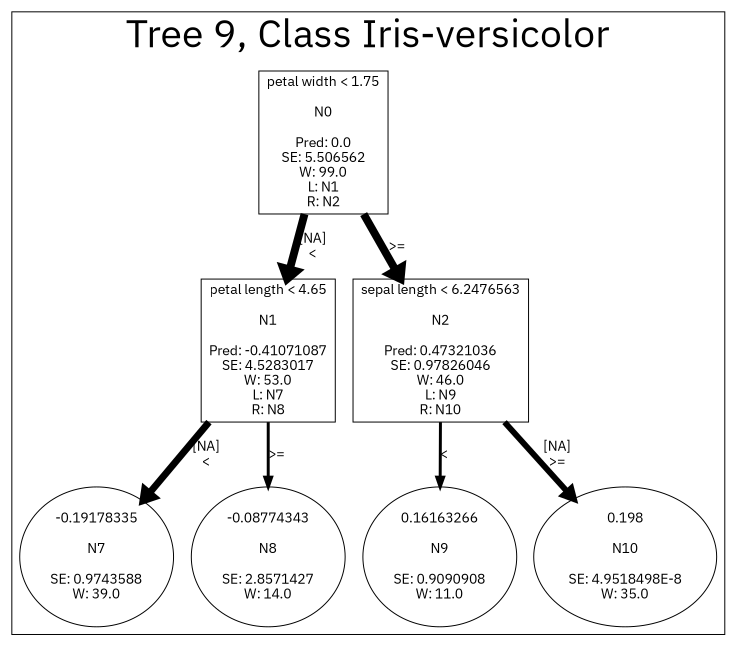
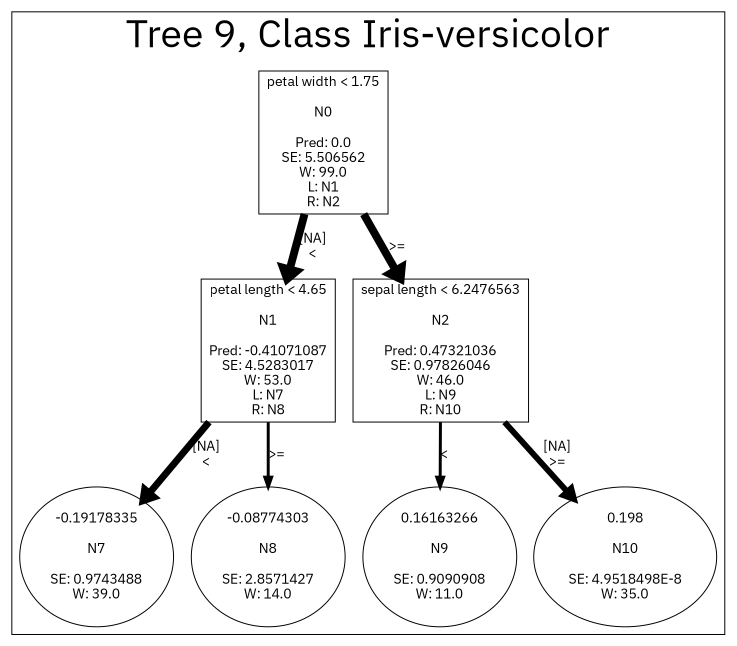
node "-0.19178335 N7 SE: 0.9743588 W: 39.0": label "-0.19178335 N7 SE: 0.9743588 W: 39.0" -> "-0.19178335 N7 SE: 0.9743488 W: 39.0"
node "-0.08774343 N8 SE: 2.8571427 W: 14.0": label "-0.08774343 N8 SE: 2.8571427 W: 14.0" -> "-0.08774303 N8 SE: 2.8571427 W: 14.0"
